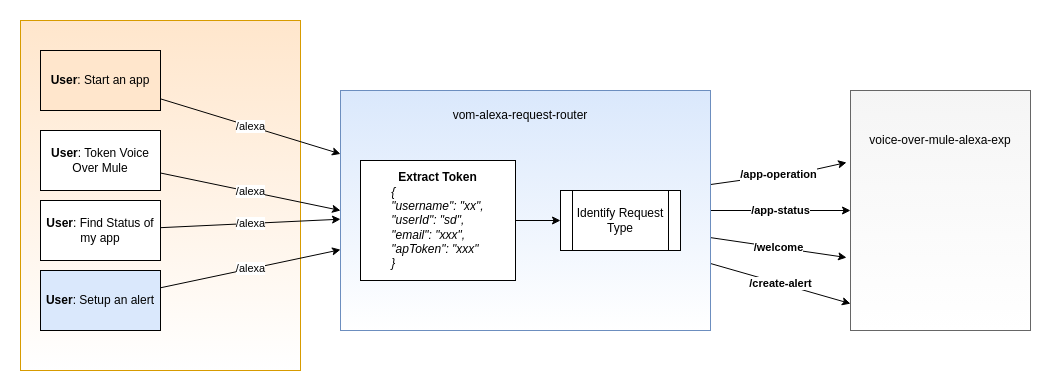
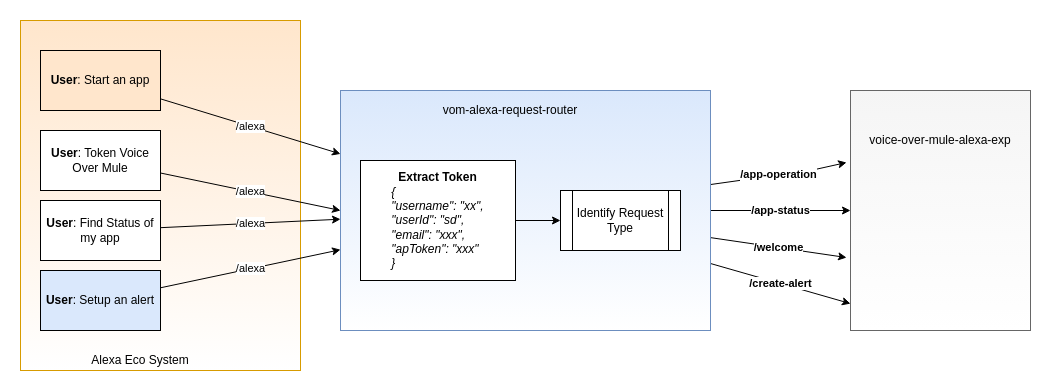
node "vom-alexa-request-router": moved (521, 116) -> (511, 111)
node "Alexa Eco System": added
